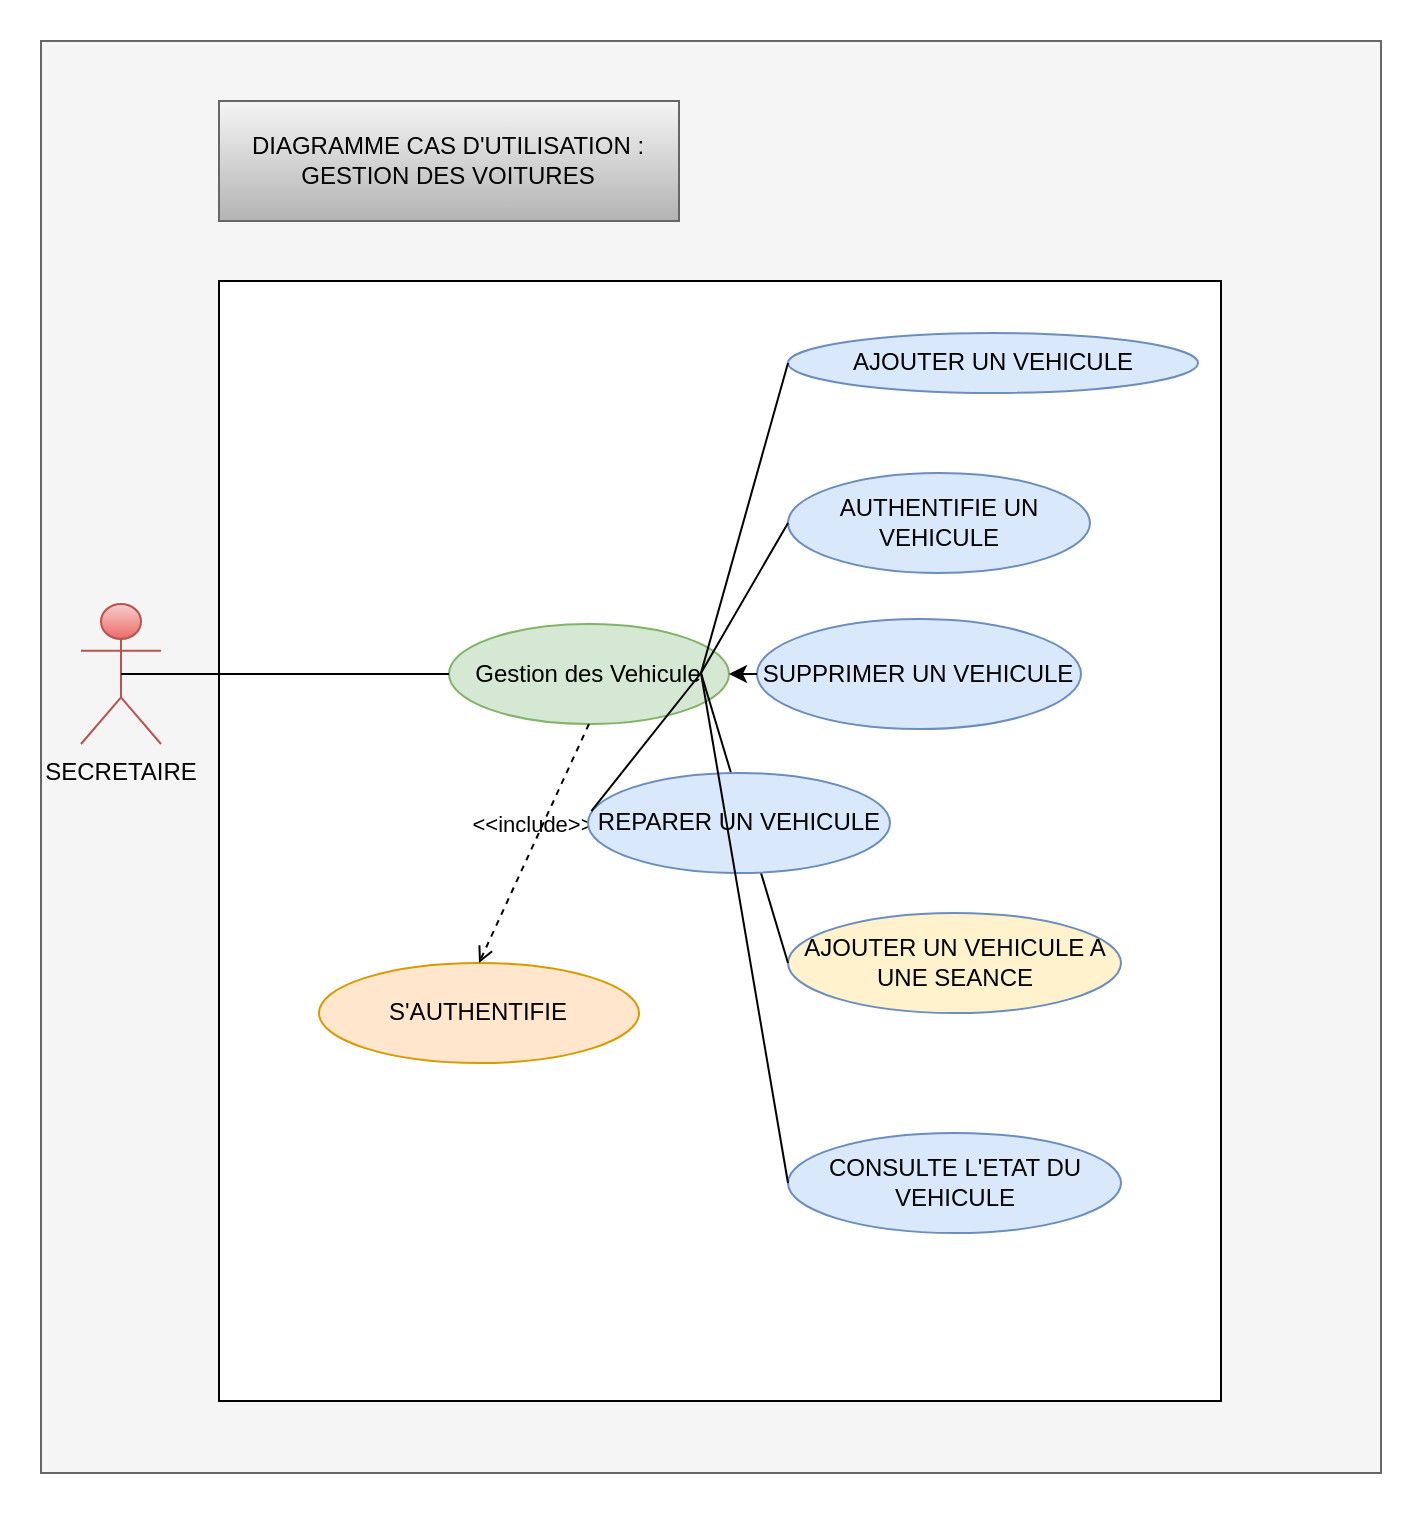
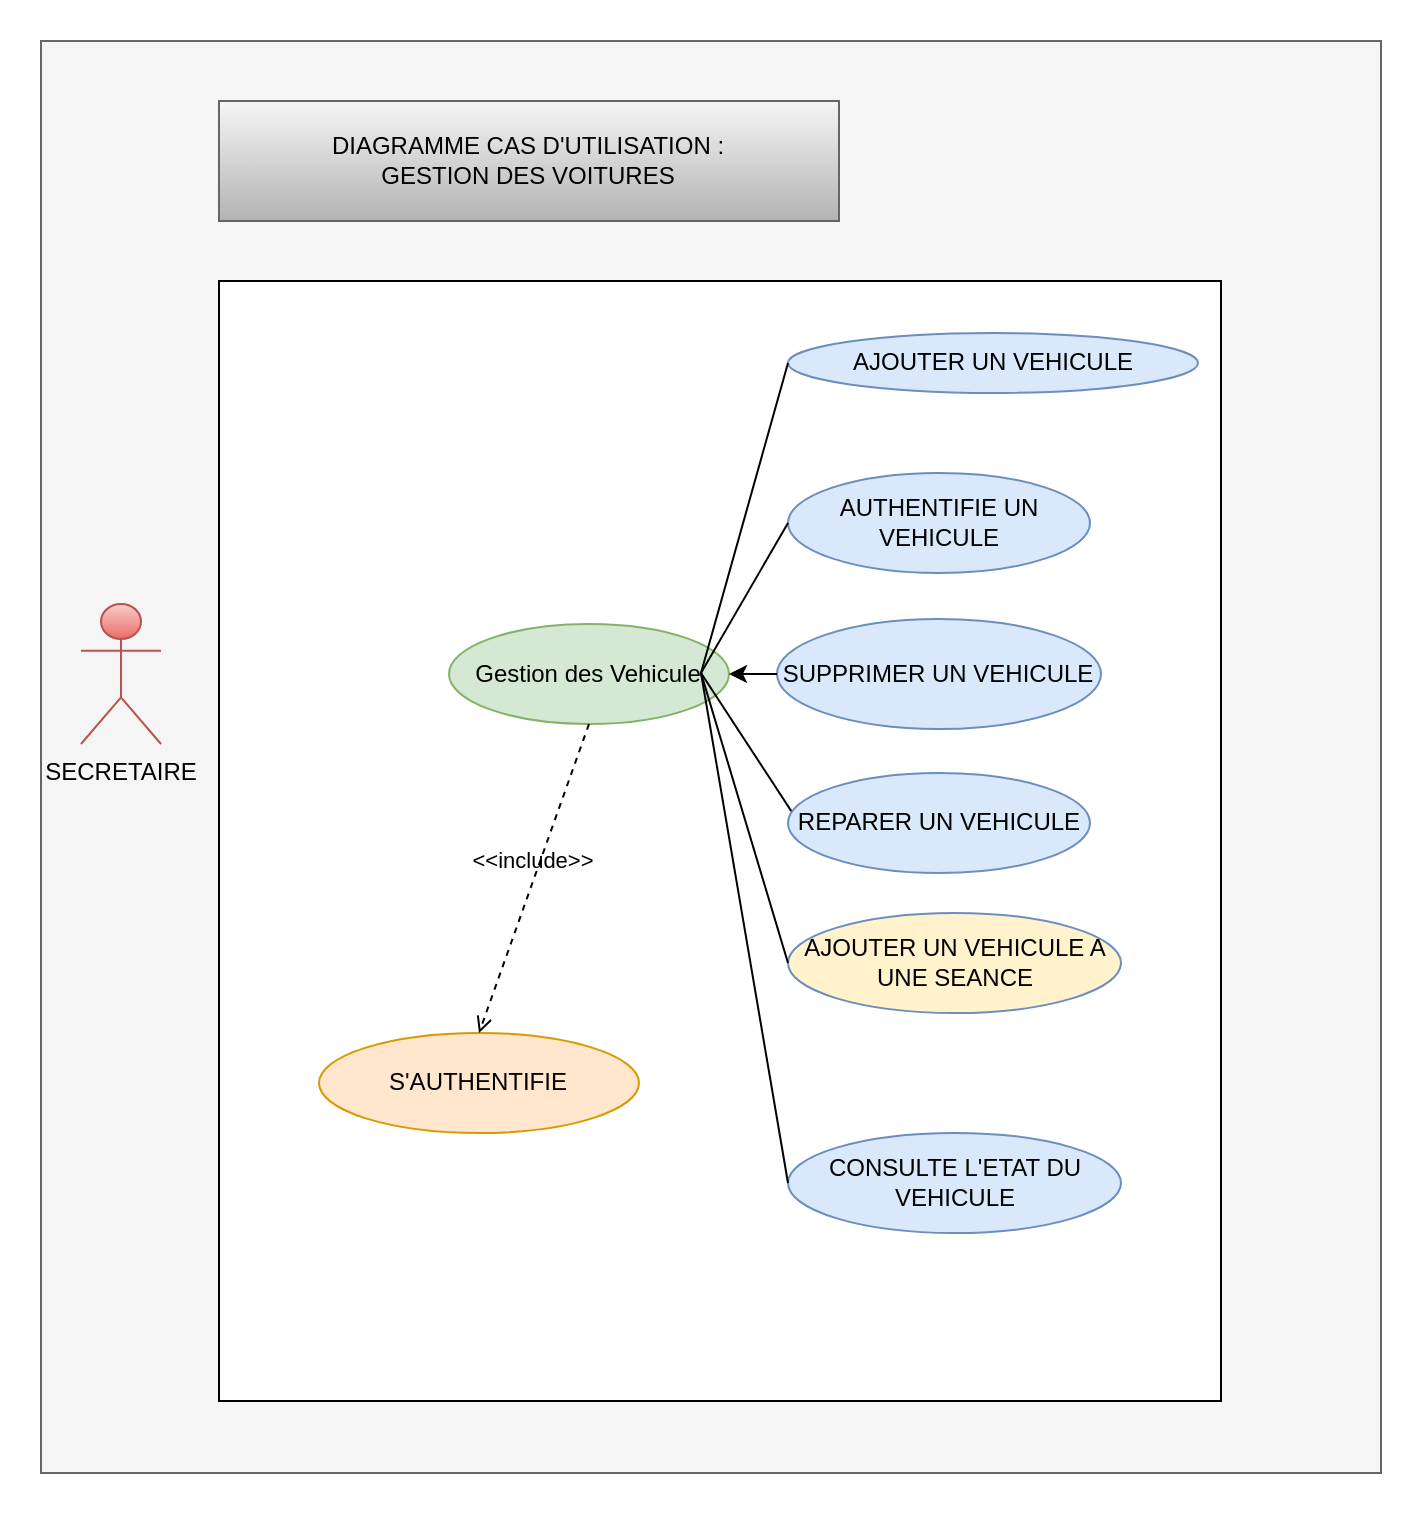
node "DIAGRAMME CAS D'UTILISATION : GESTION DES VOITURES": size 460x120 -> 620x120
edge "SECRETAIRE" -- "Gestion des Vehicule": removed
node "SUPPRIMER UN VEHICULE": moved (919, 674) -> (939, 674)
node "REPARER UN VEHICULE": moved (739, 823) -> (939, 823)
node "S'AUTHENTIFIE": moved (479, 1013) -> (479, 1083)
